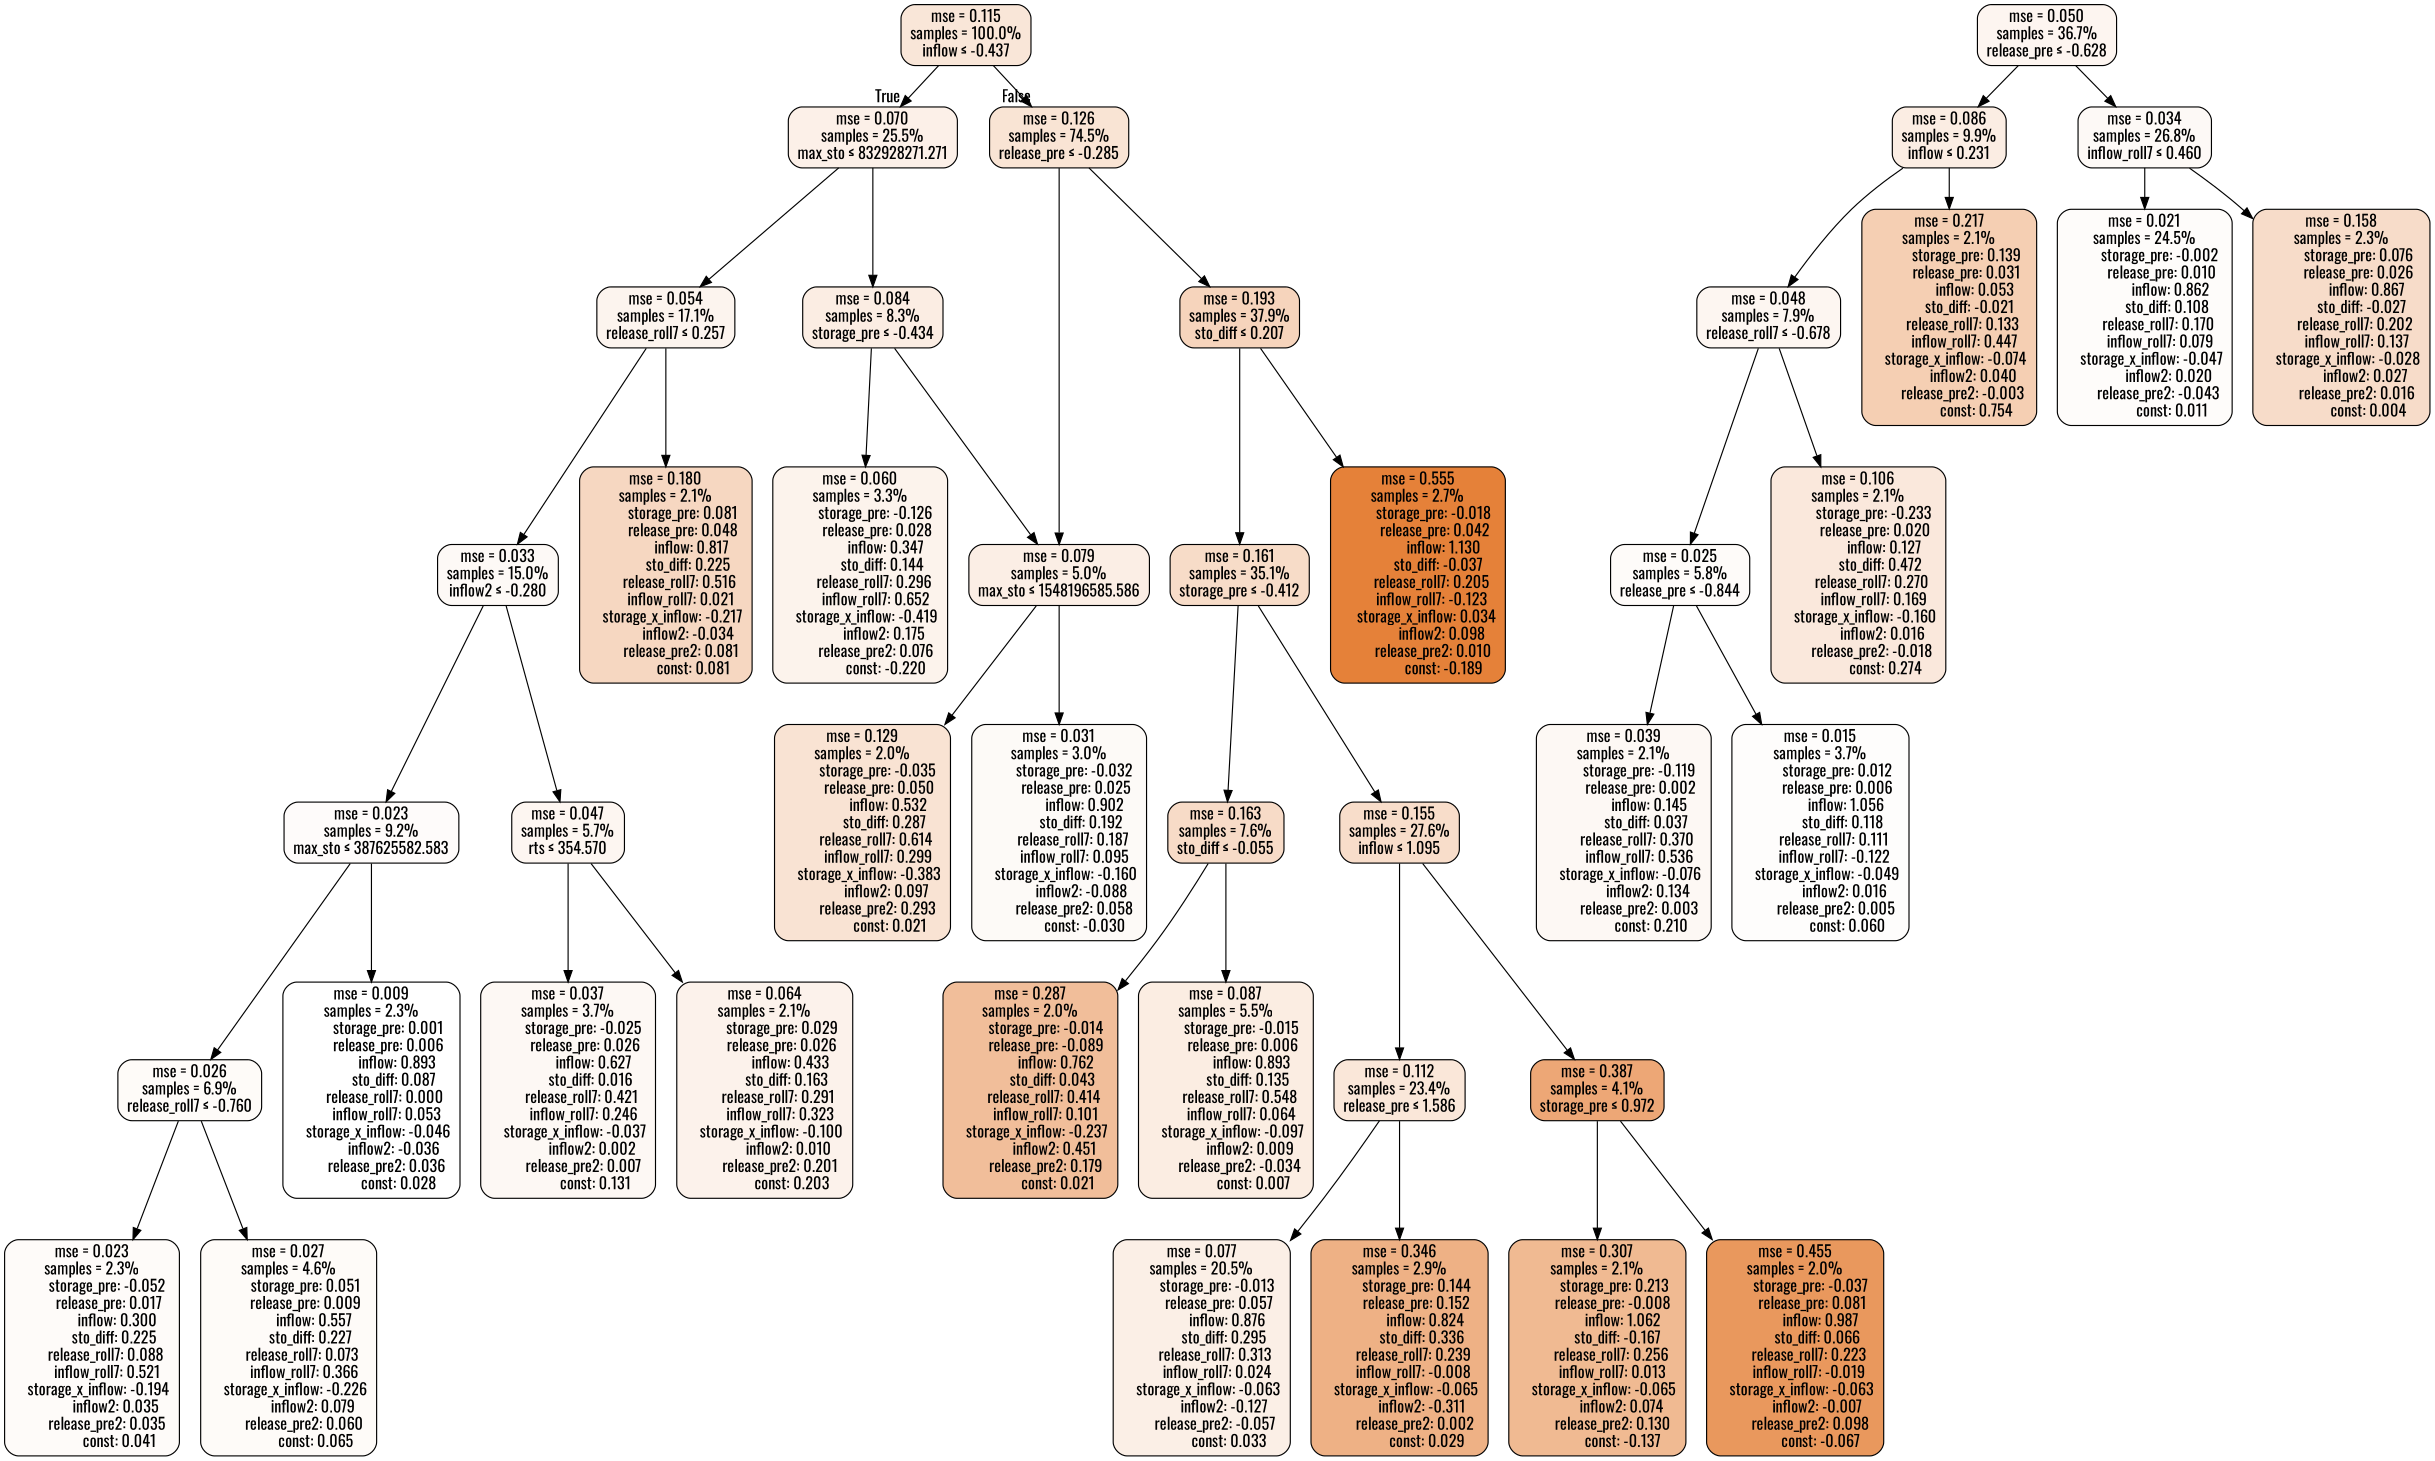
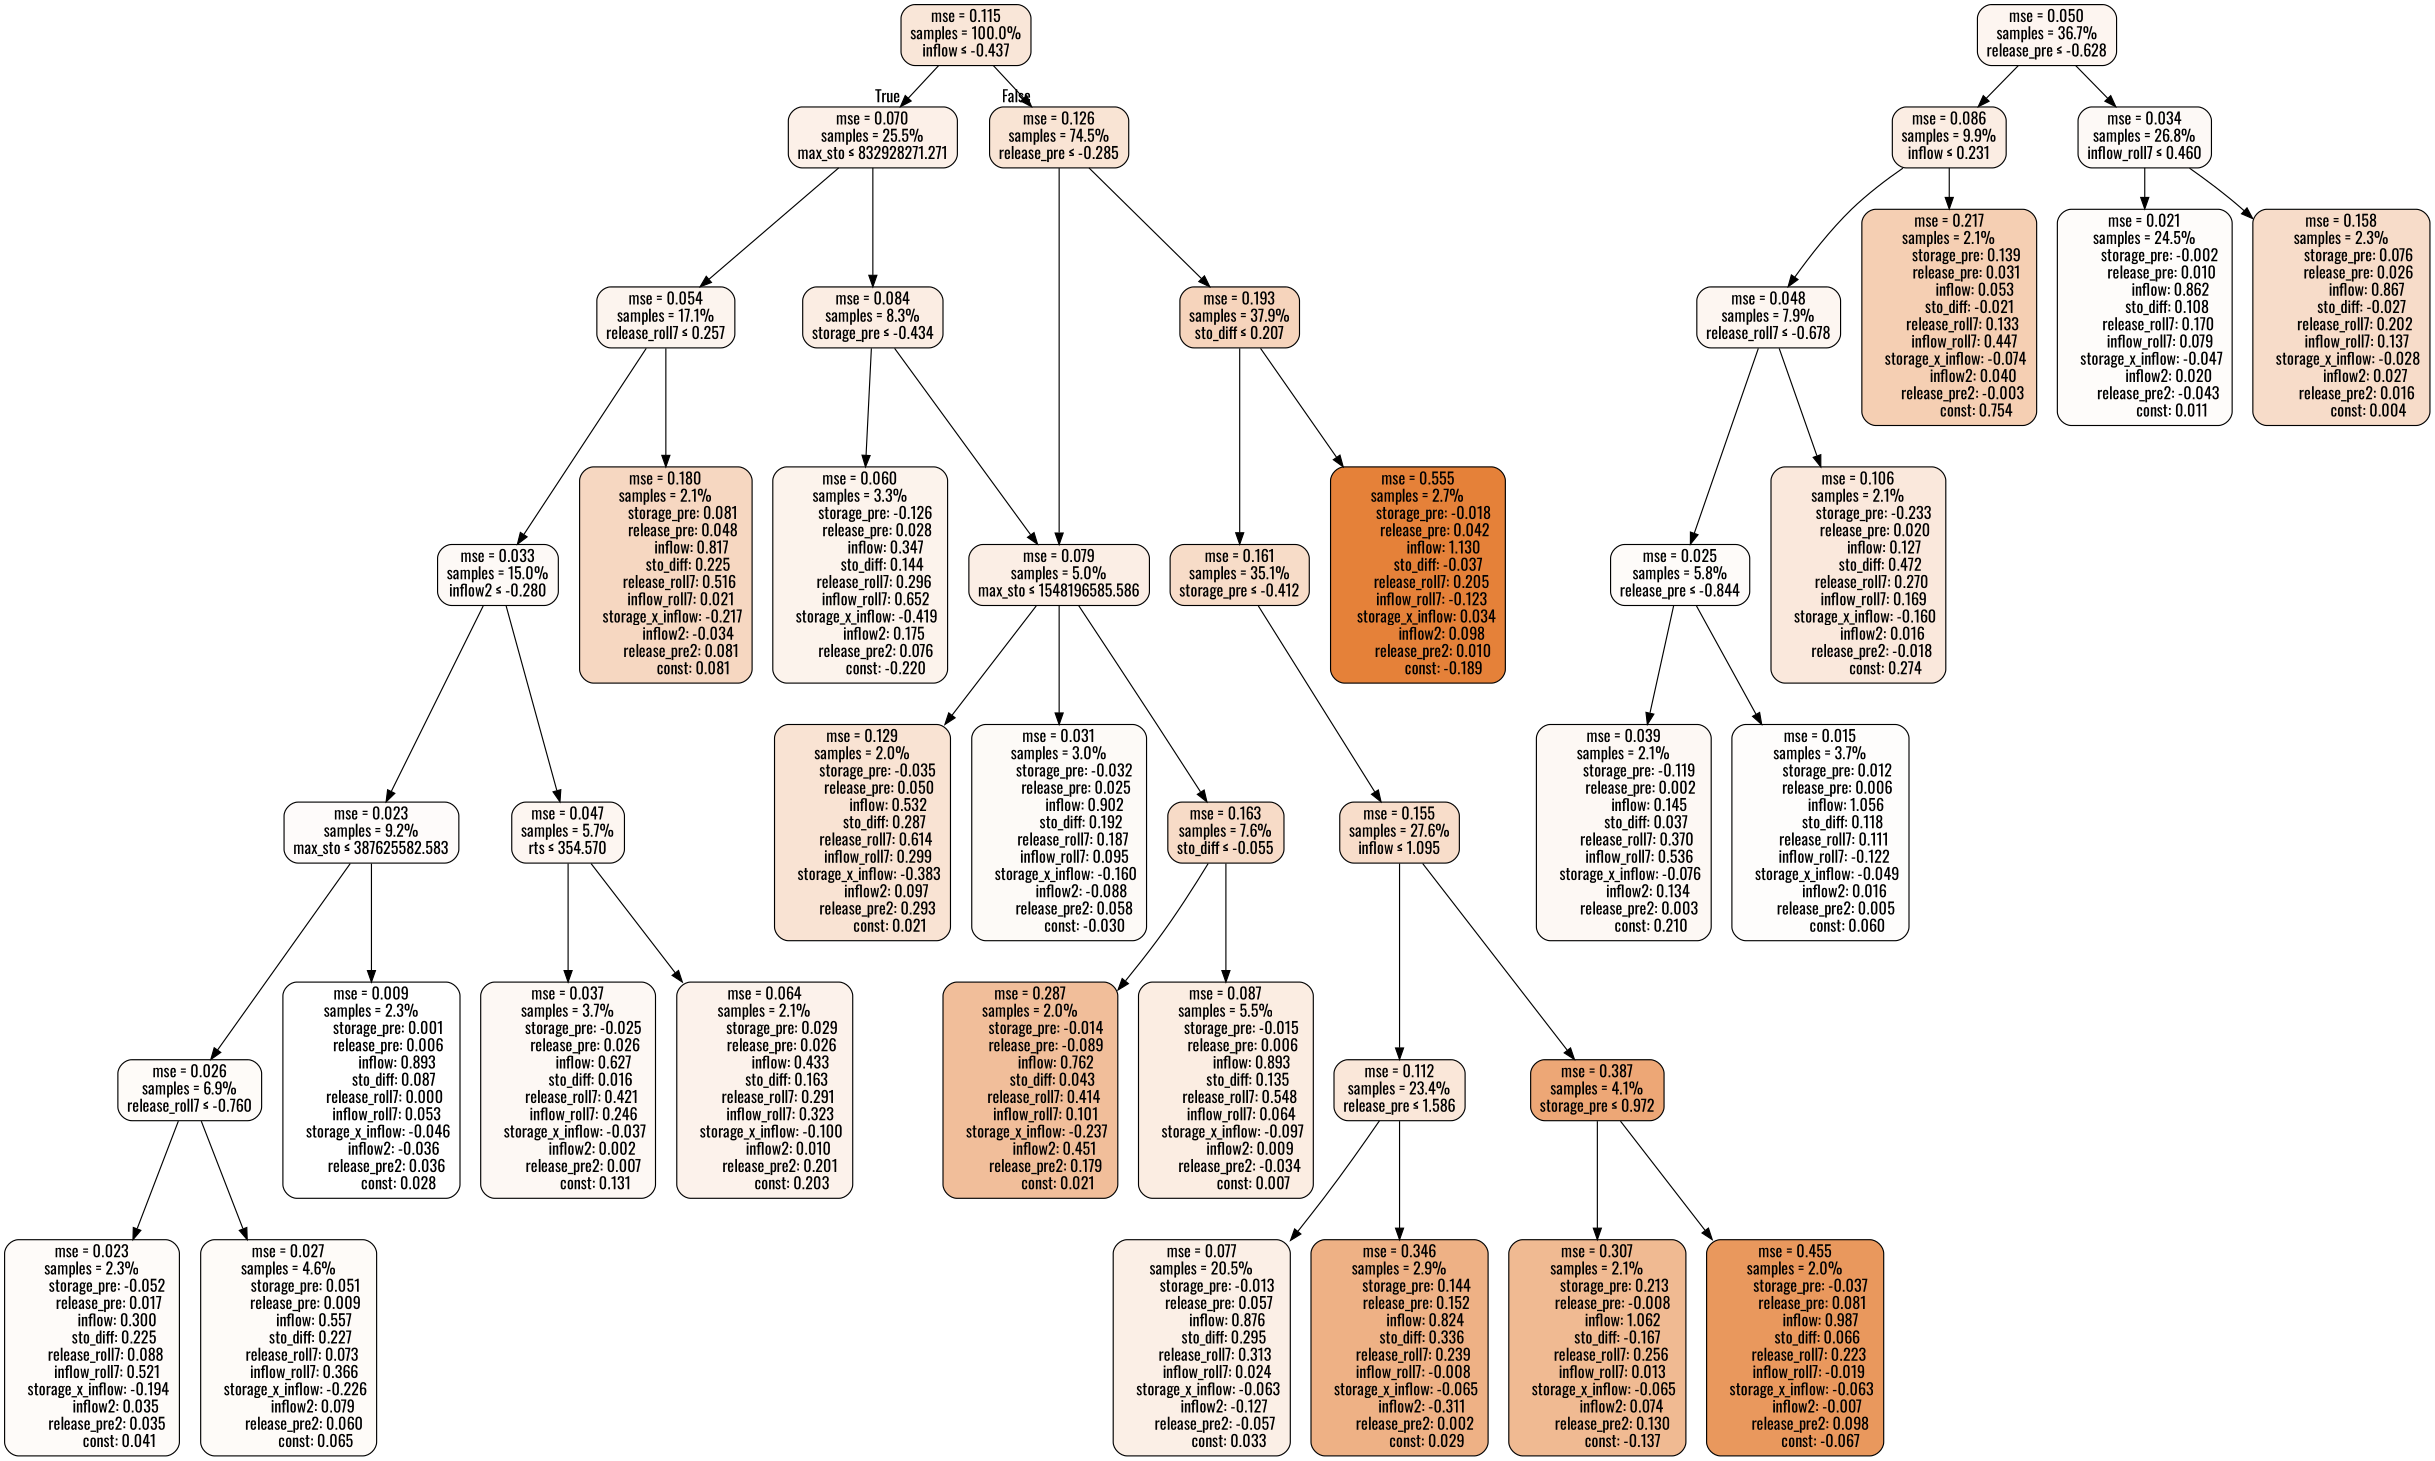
edge "mse = 0.161 samples = 35.1% storage_pre ≤ -0.412" -> "mse = 0.163 samples = 7.6% sto_diff ≤ -0.055": now "mse = 0.079 samples = 5.0% max_sto ≤ 1548196585.586" -> "mse = 0.163 samples = 7.6% sto_diff ≤ -0.055"
